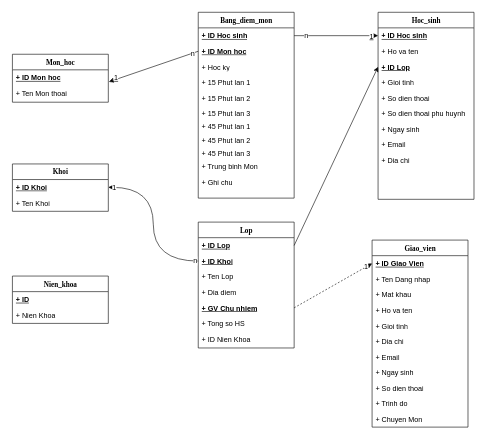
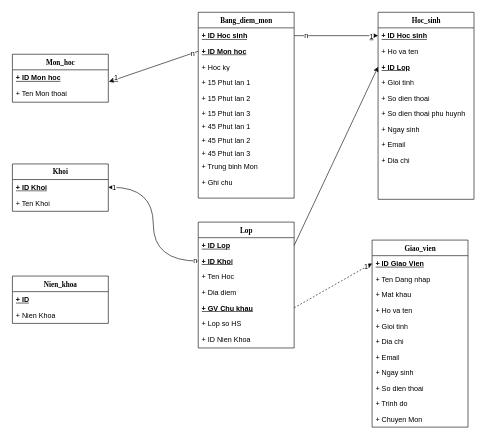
node "+ Ten Lop": label "+ Ten Lop" -> "+ Ten Hoc"
node "+ GV Chu nhiem": label "+ GV Chu nhiem" -> "+ GV Chu khau"
node "+ Tong so HS": label "+ Tong so HS" -> "+ Lop so HS"
